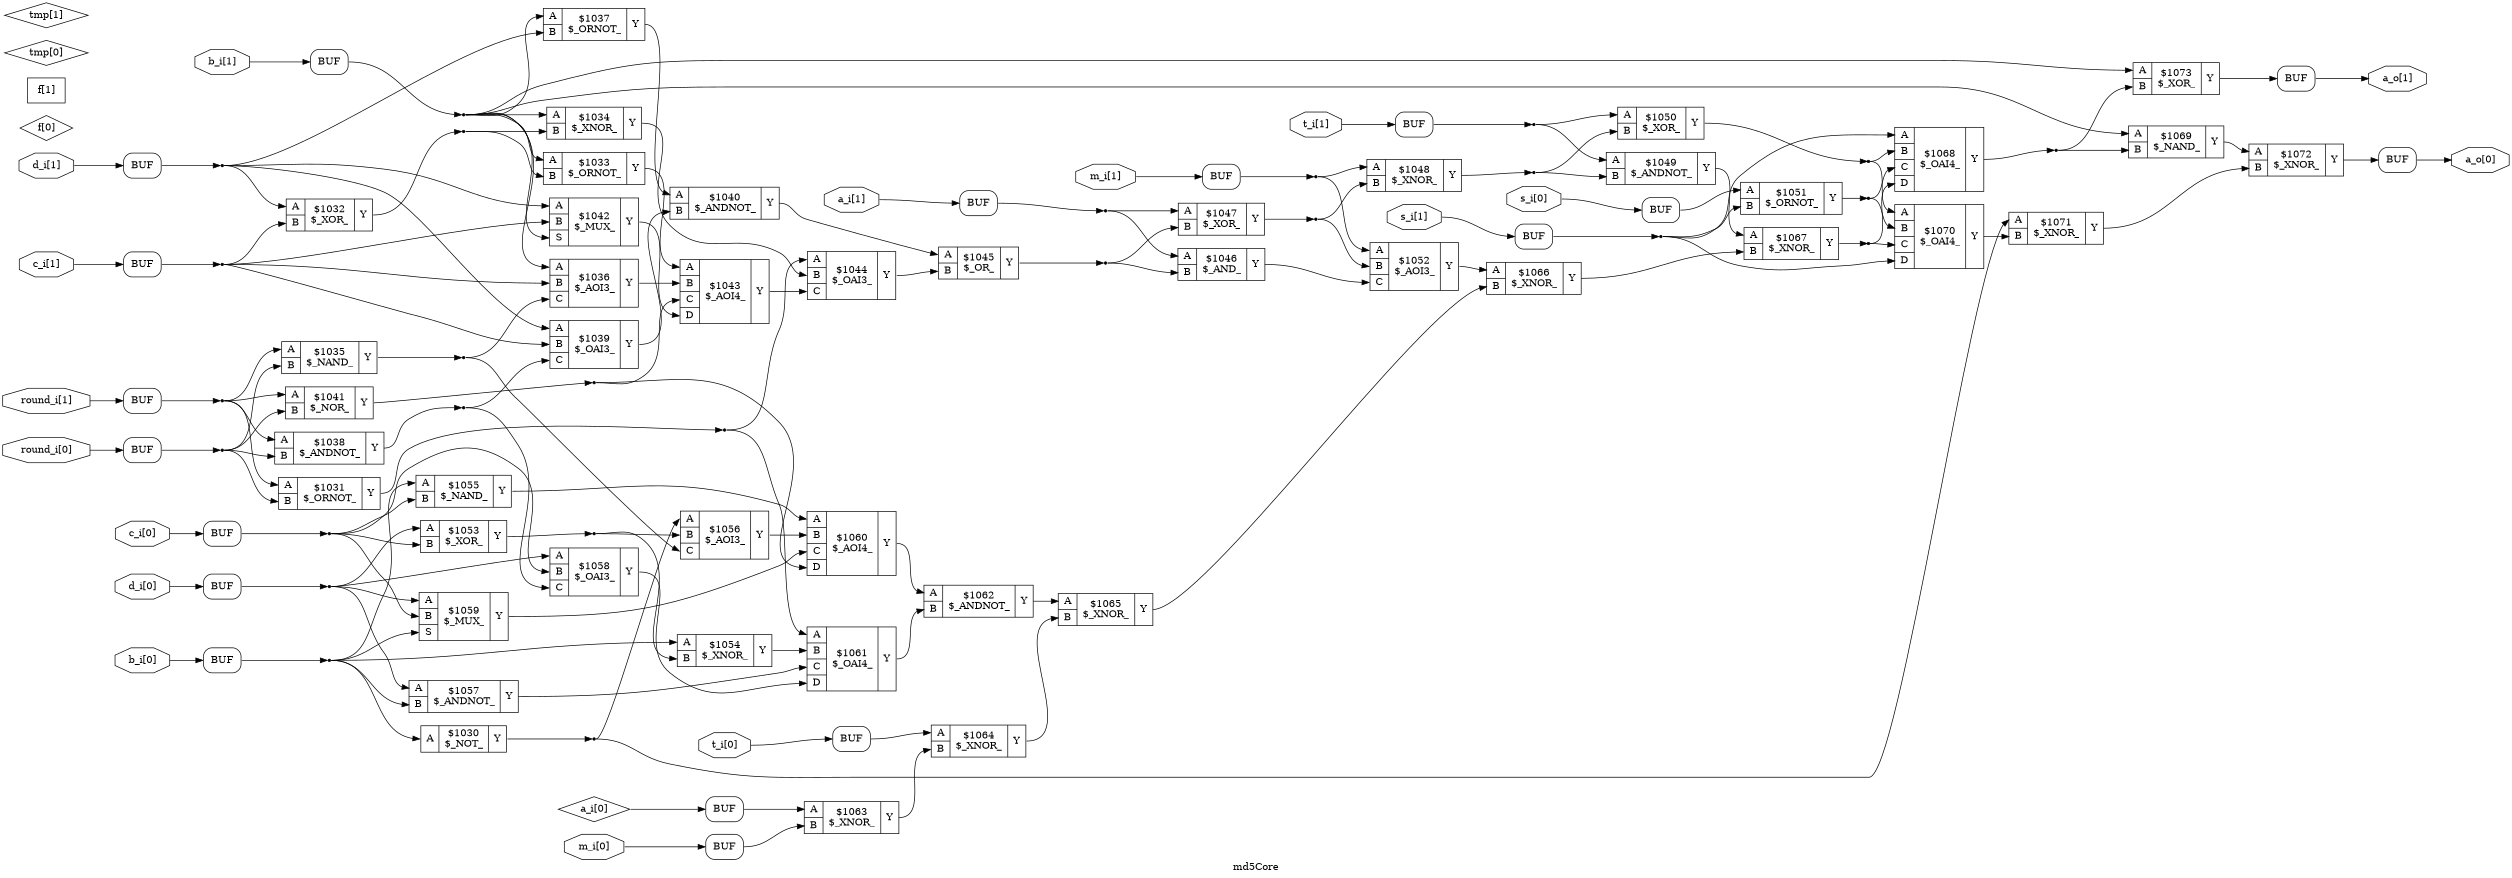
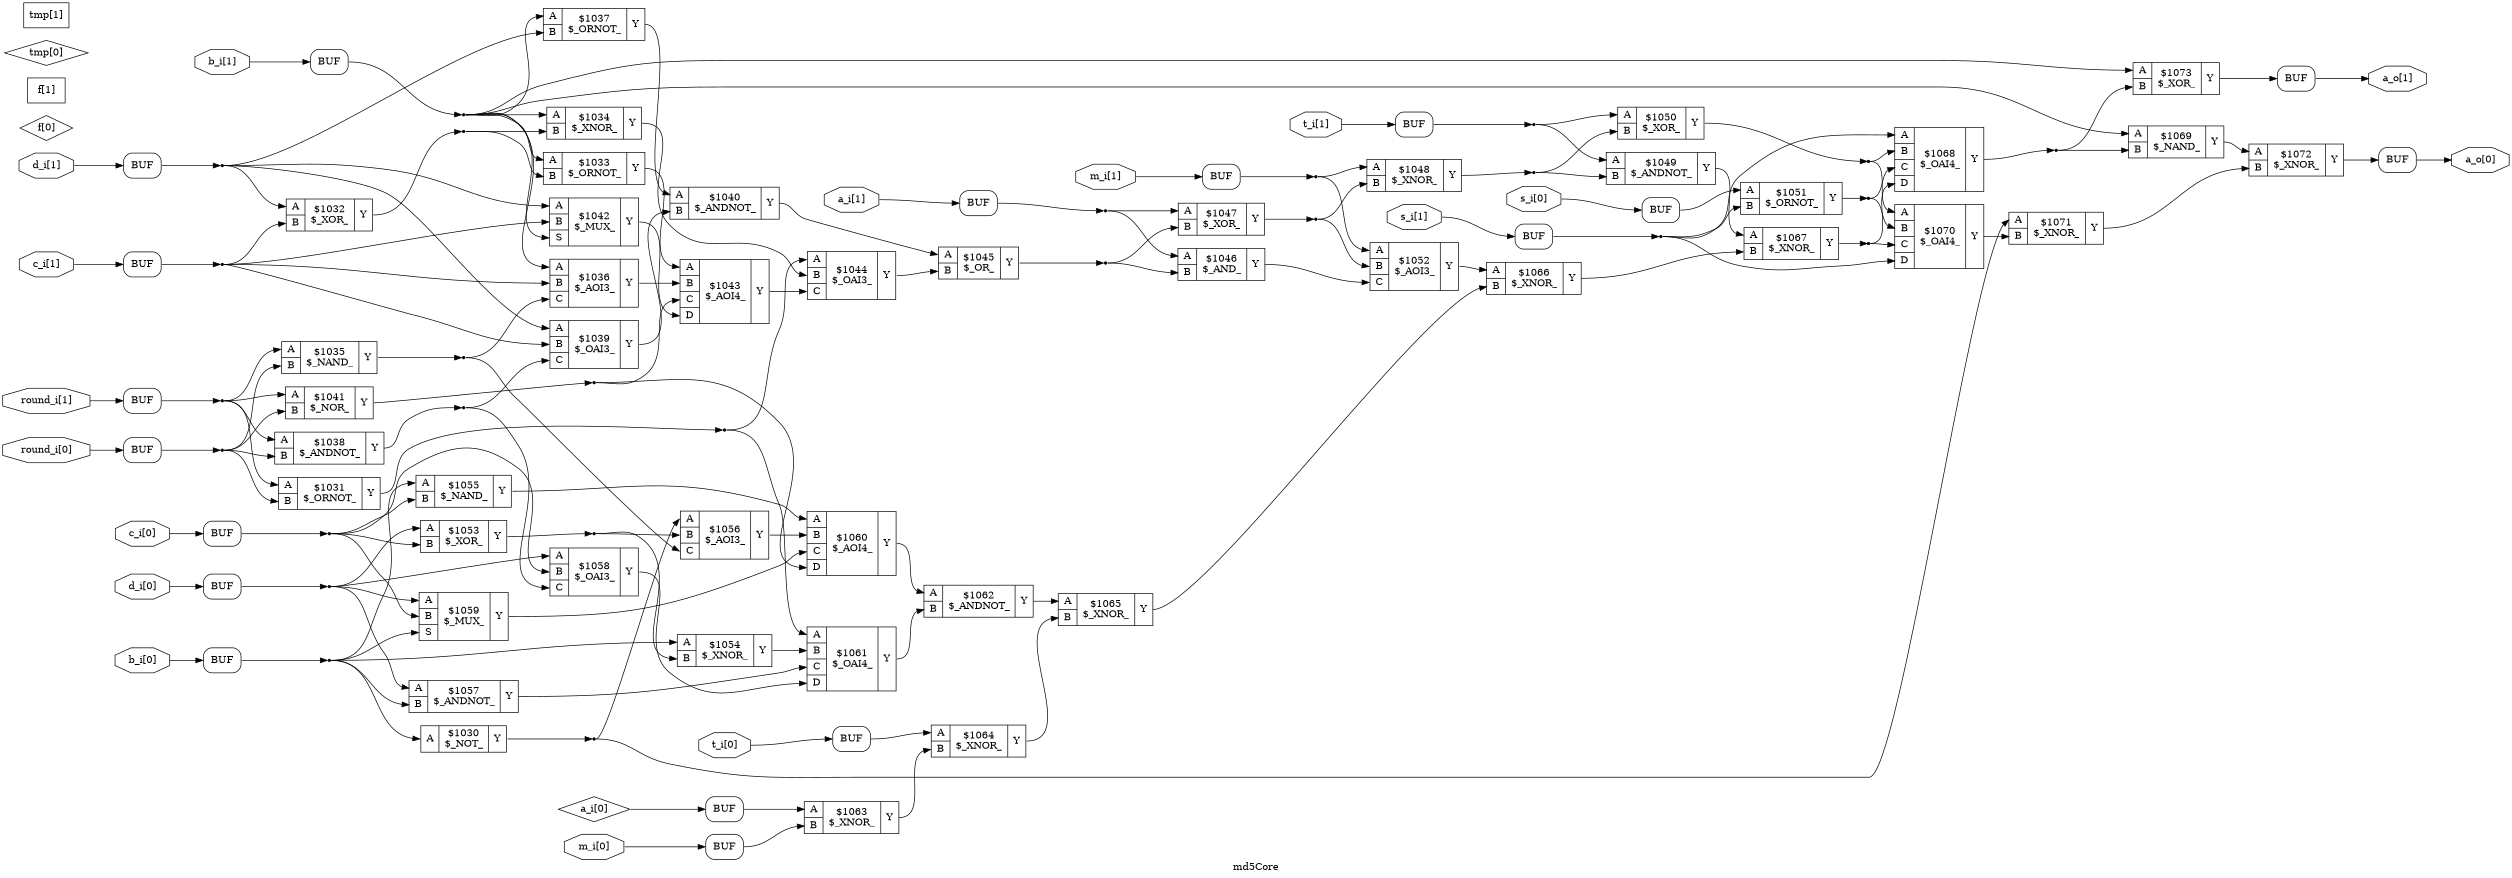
node "tmp[1]": shape diamond -> box
